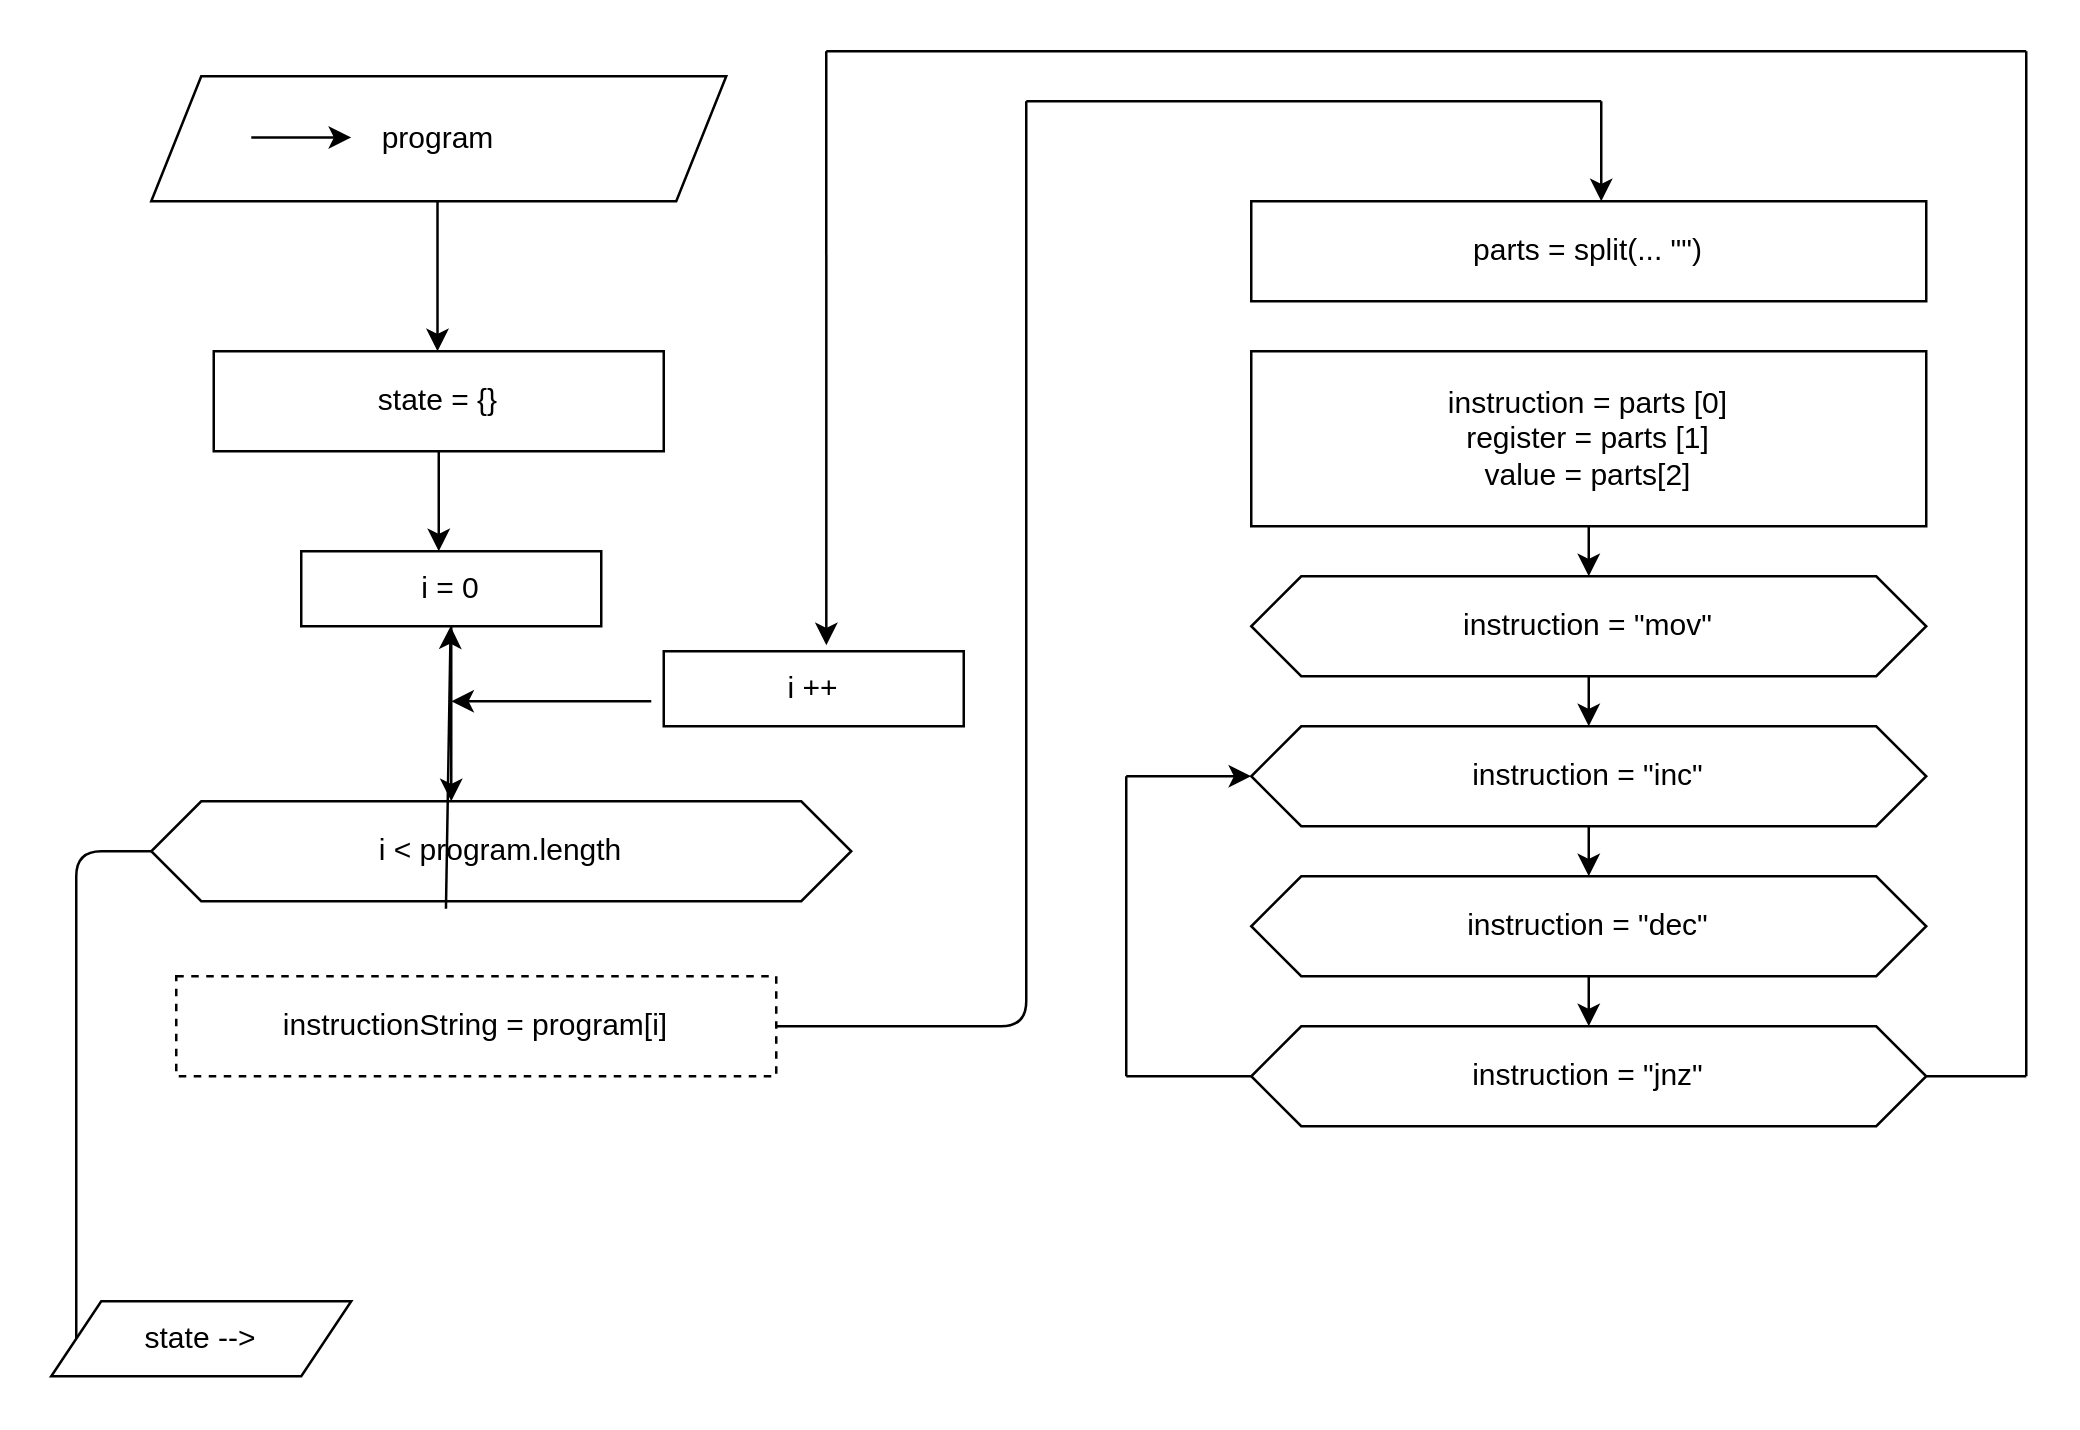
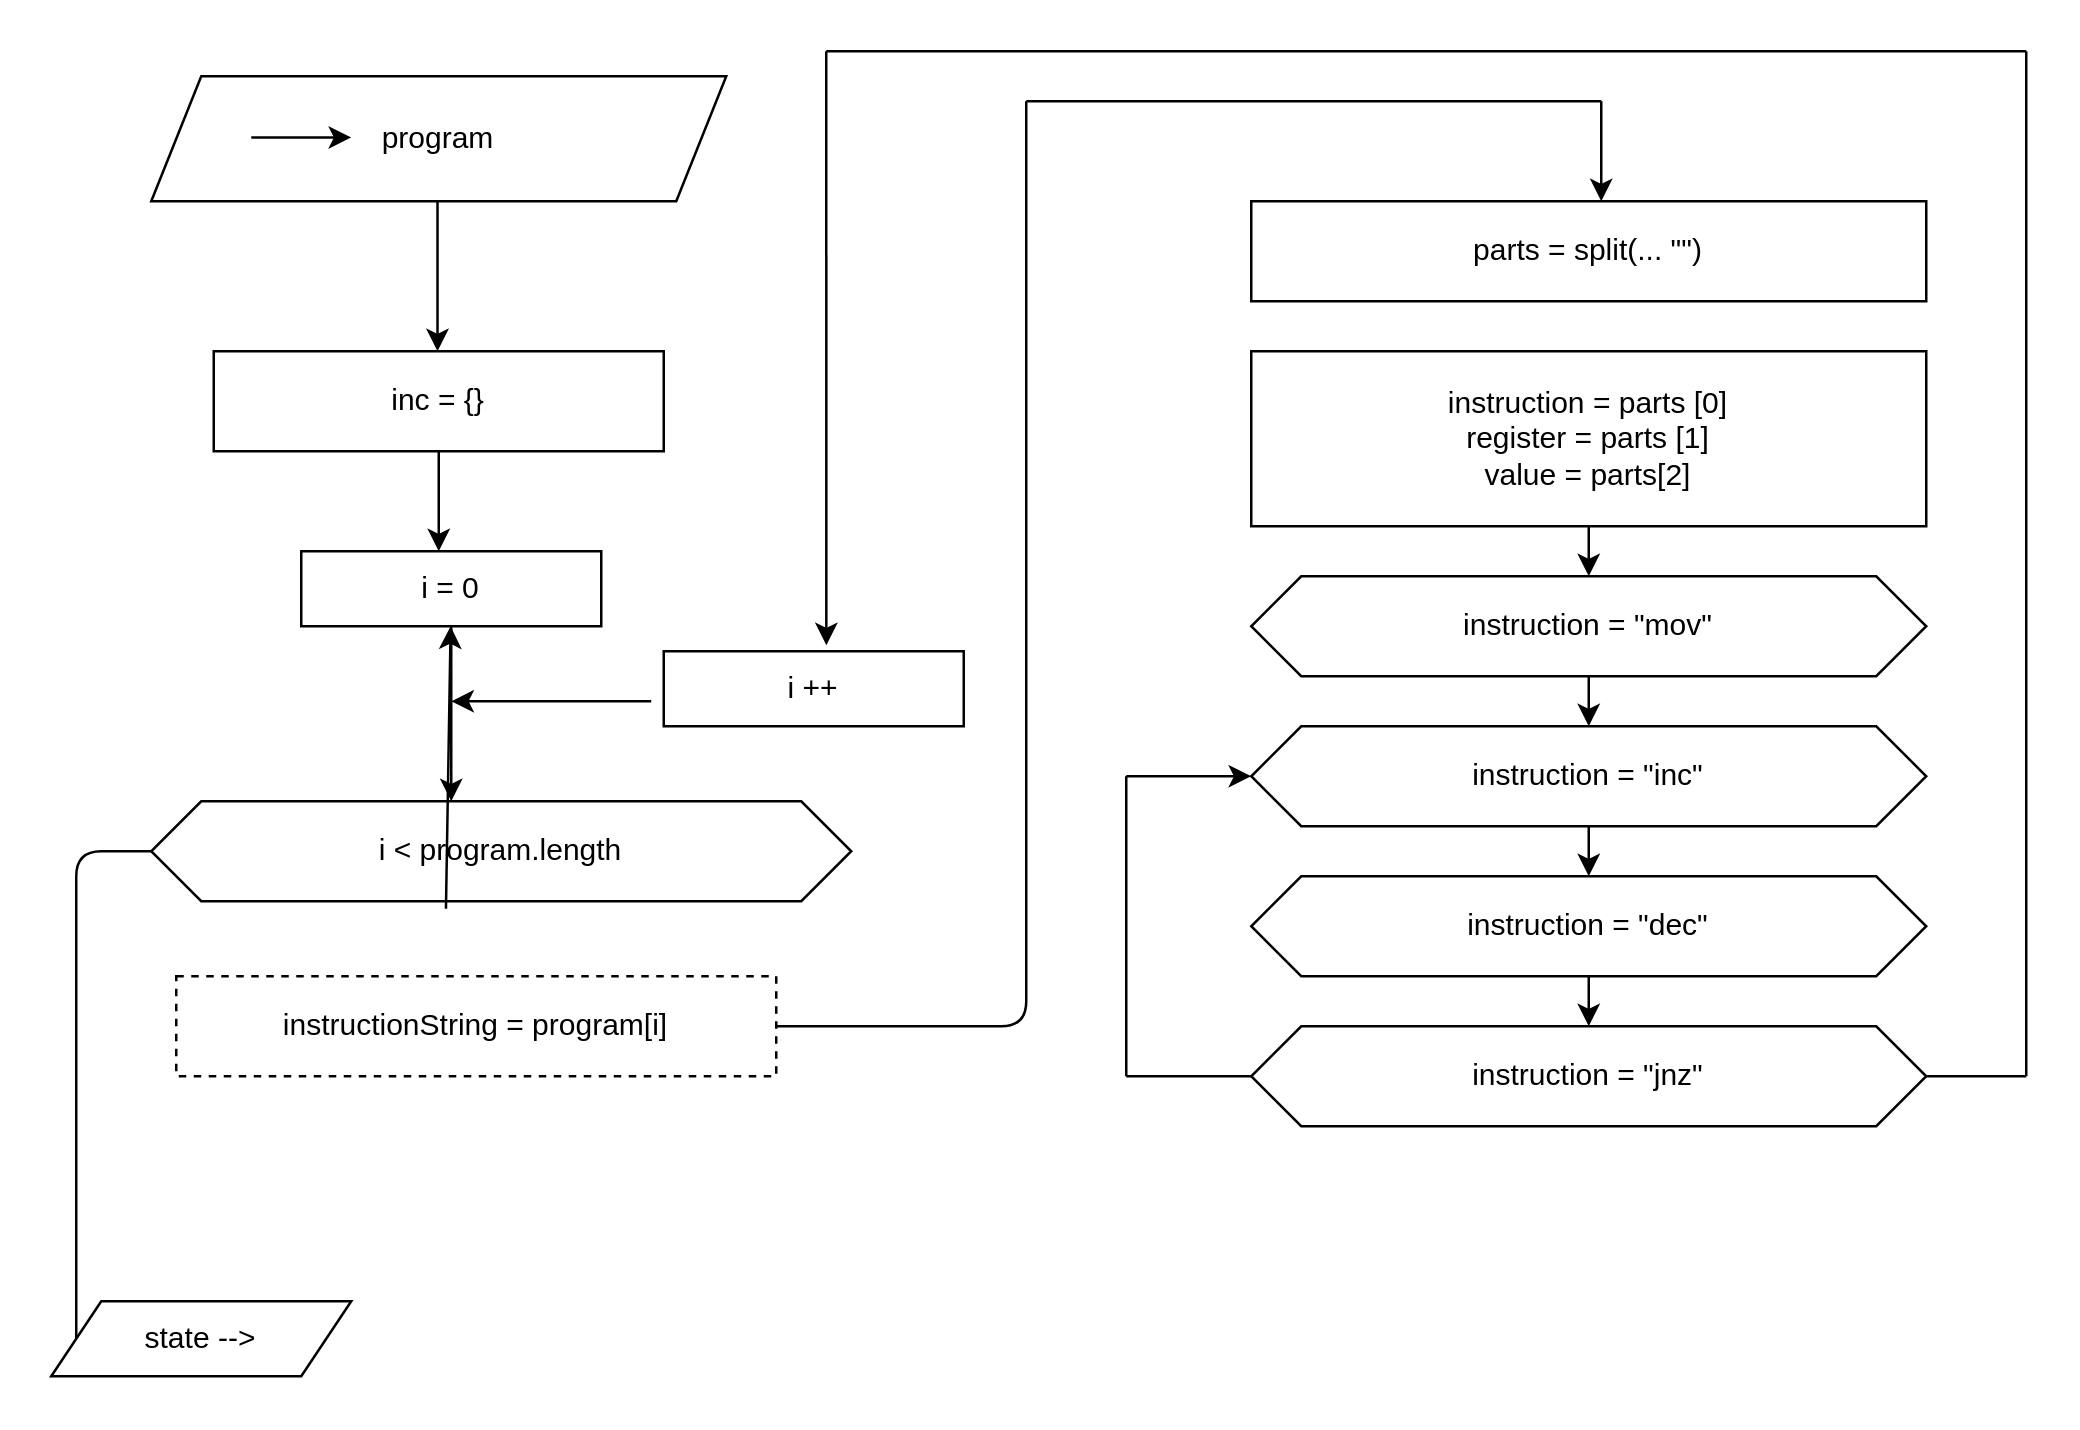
node "state = {}": label "state = {}" -> "inc = {}"
